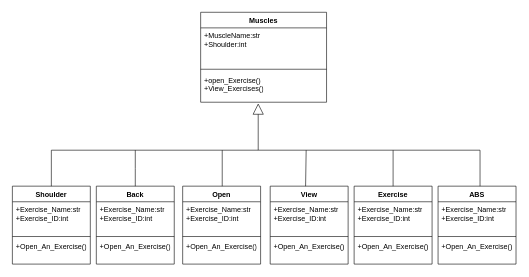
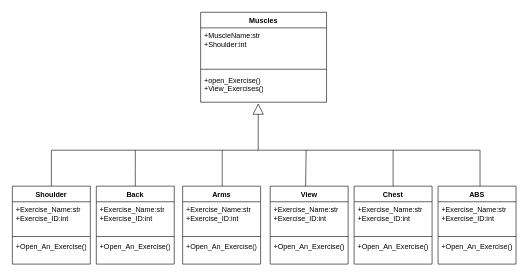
node "Open": label "Open" -> "Arms"
node "Exercise": label "Exercise" -> "Chest"
